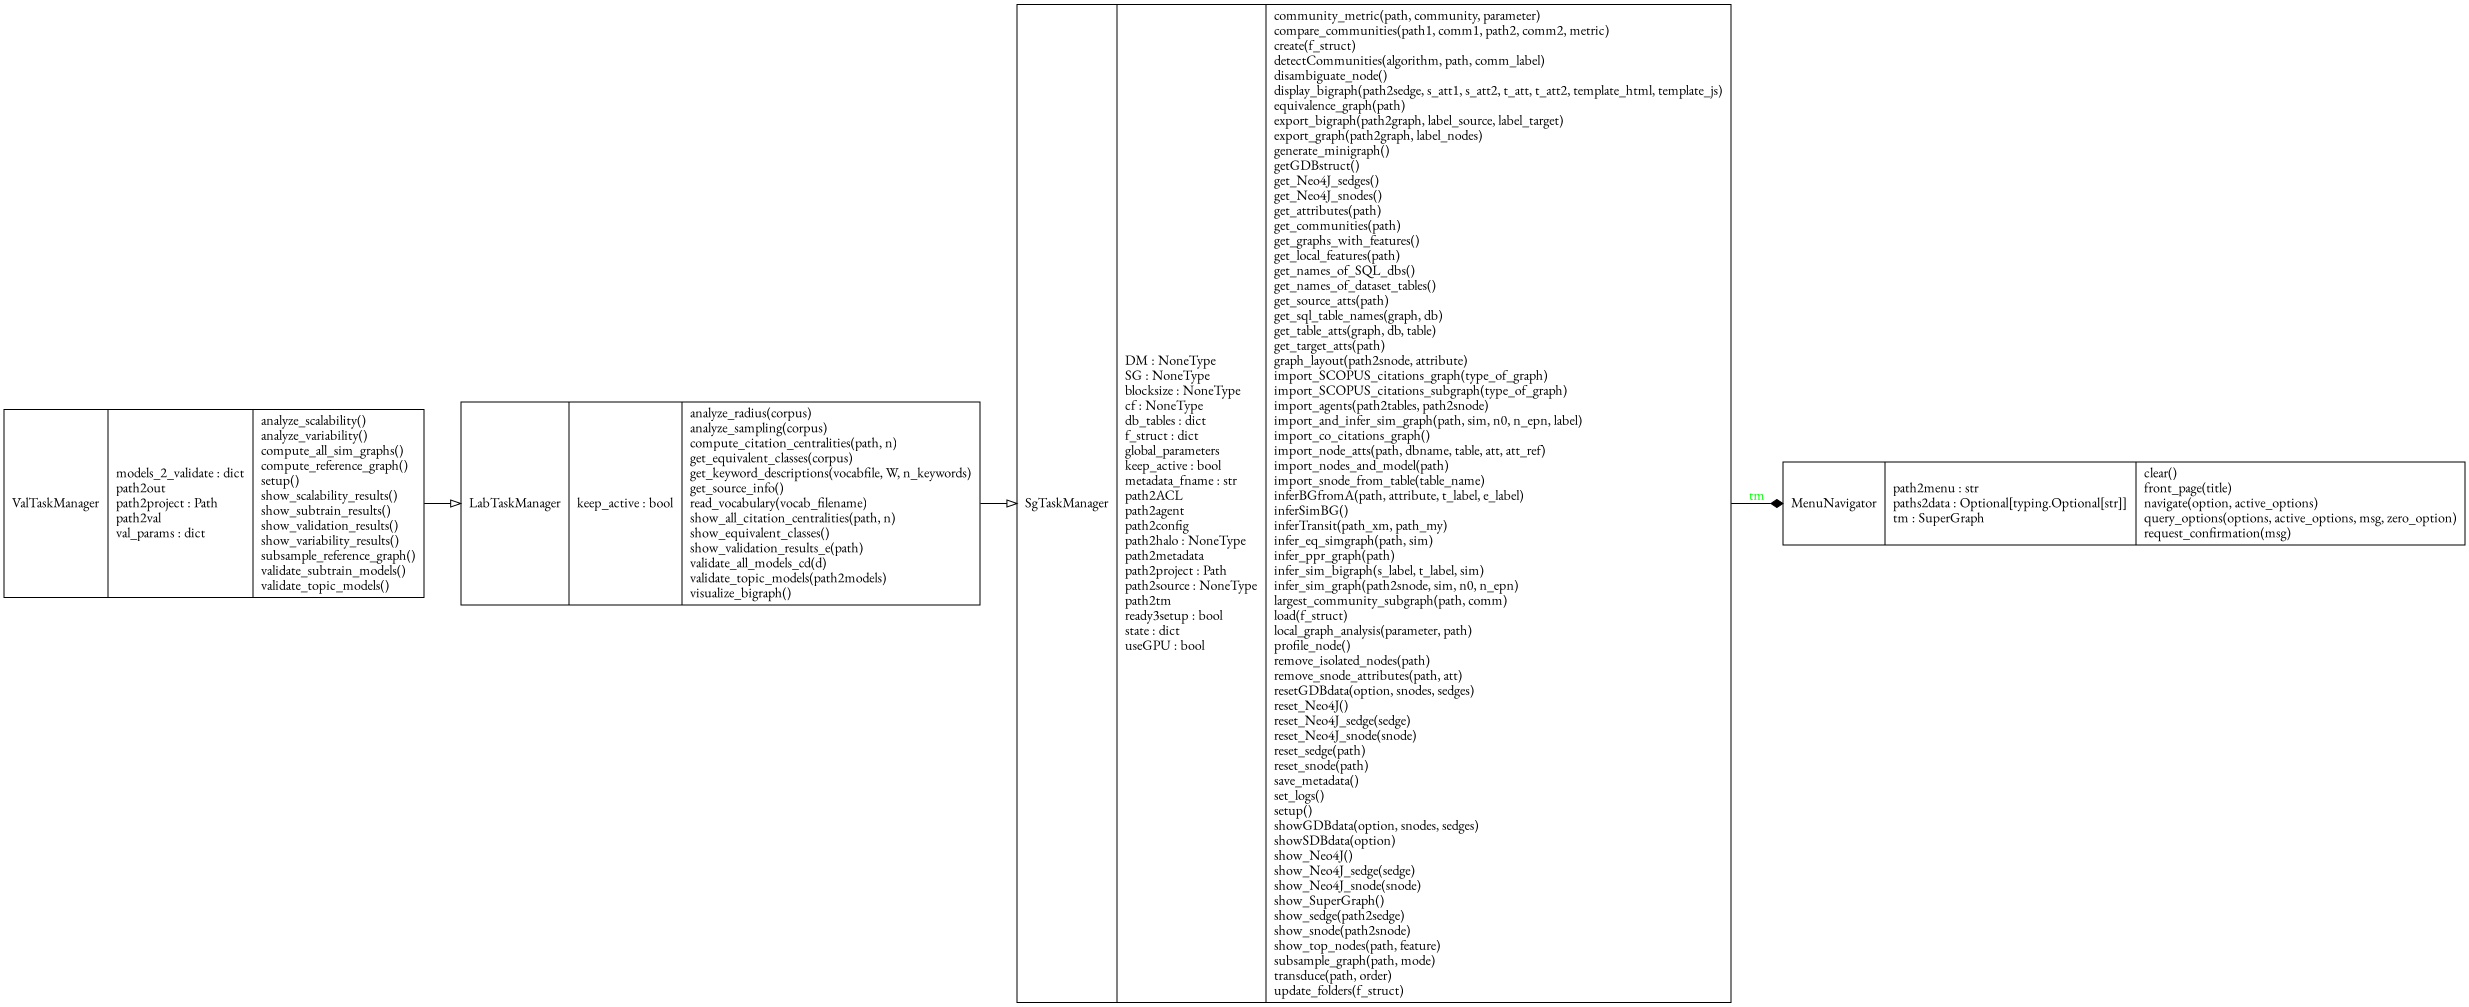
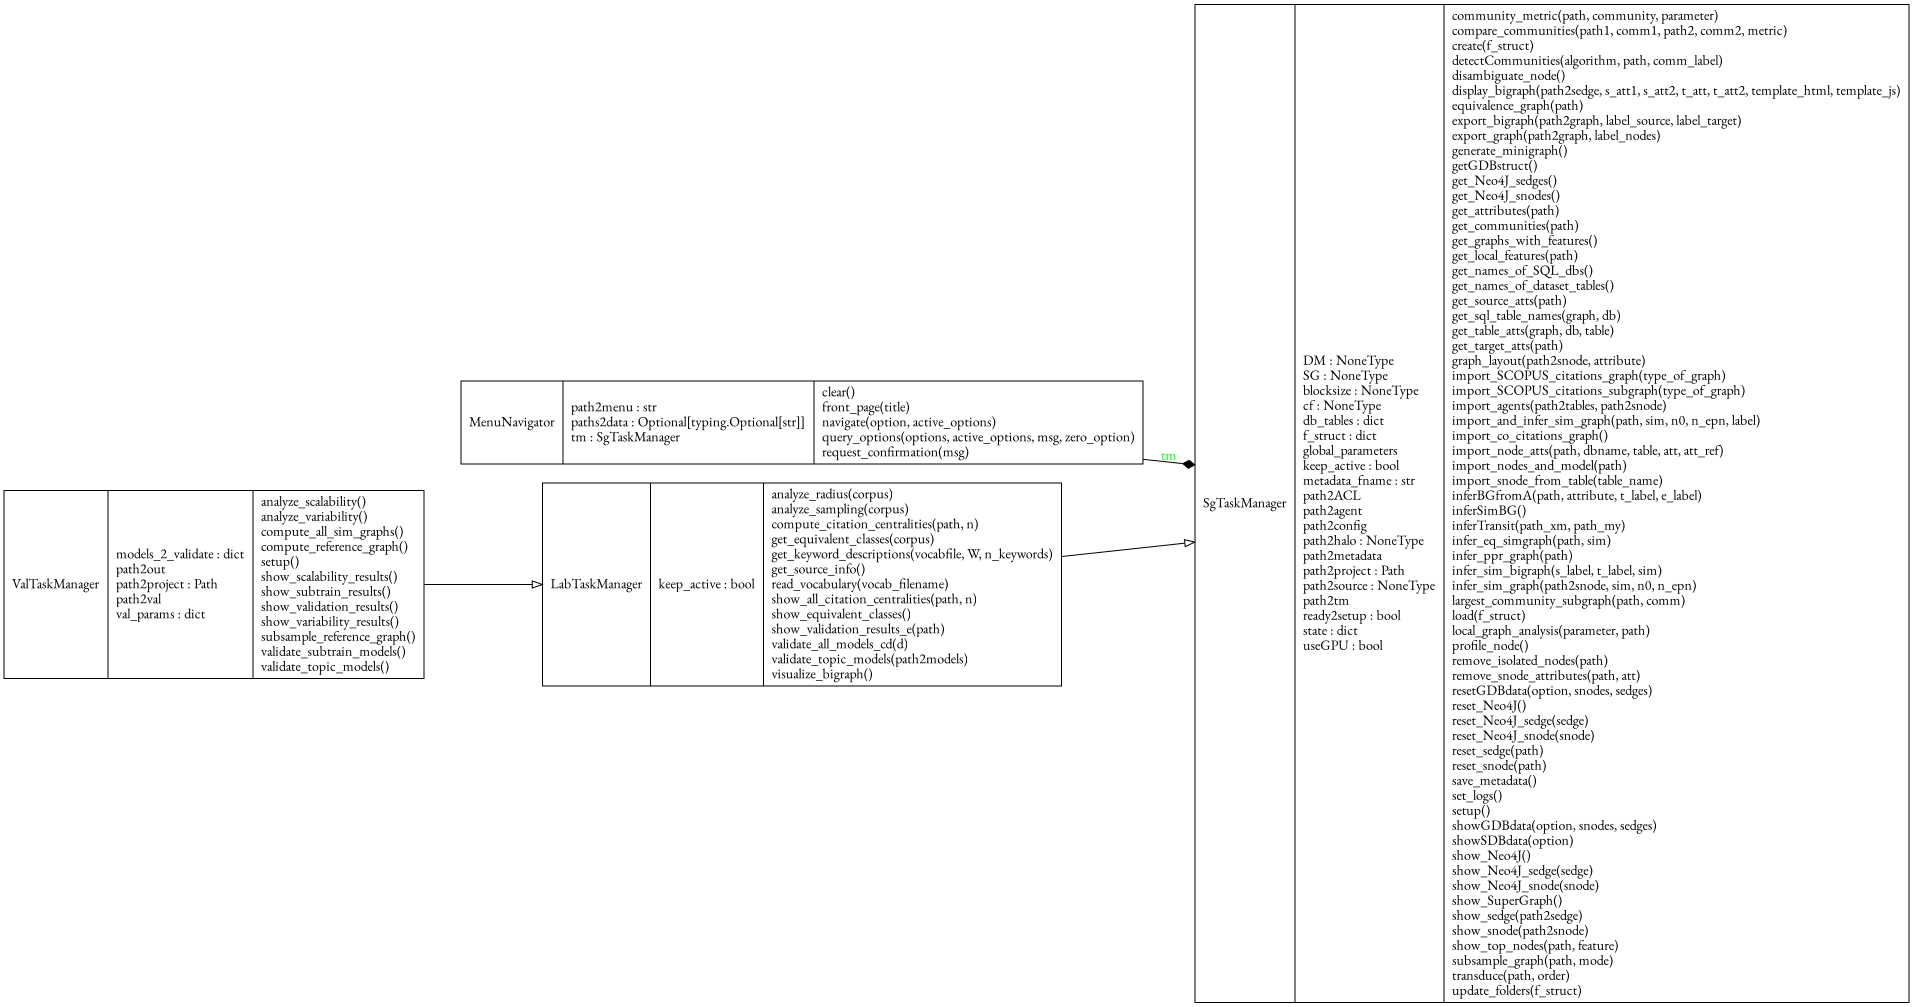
edge "SgTaskManager" -> "MenuNavigator": reversed
node "MenuNavigator": text "tm : SuperGraph" -> "tm : SgTaskManager"
node "SgTaskManager": text "ready3setup : bool" -> "ready2setup : bool"
